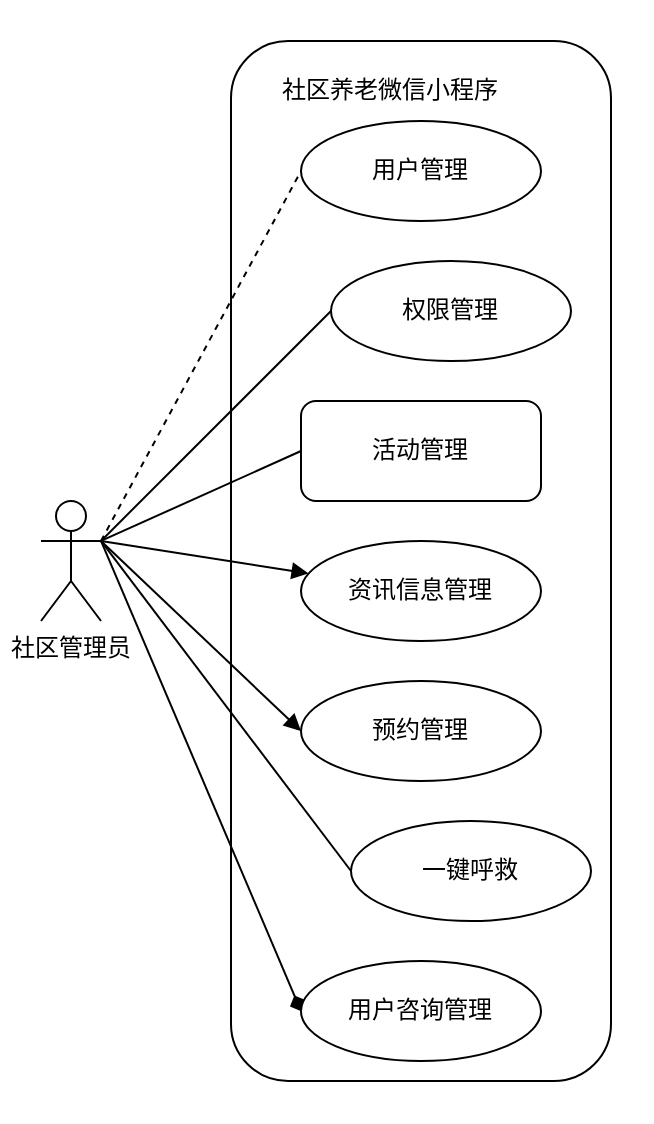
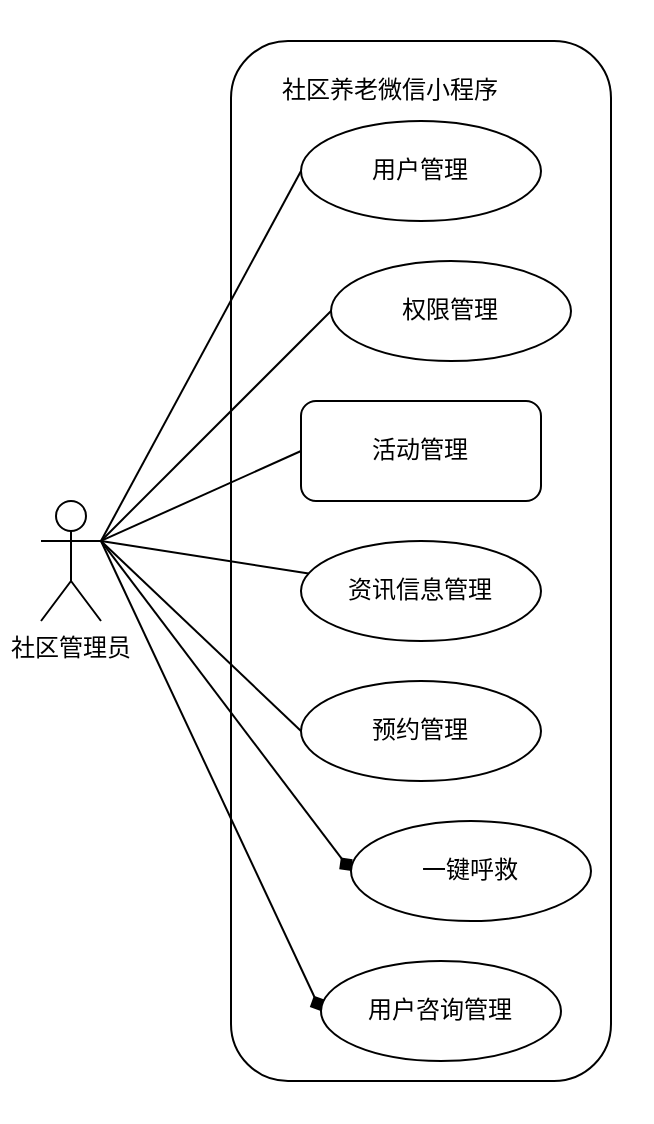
edge "用户管理" -- "社区管理员": style dashed -> solid
edge "社区管理员" -> "资讯信息管理": arrowhead block -> none
edge "社区管理员" -> "预约管理": arrowhead block -> none
edge "社区管理员" -- "一键呼救": arrowhead none -> diamond
node "用户咨询管理": moved (421, 1011) -> (441, 1011)
